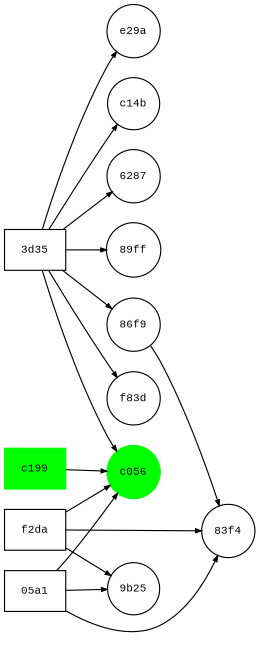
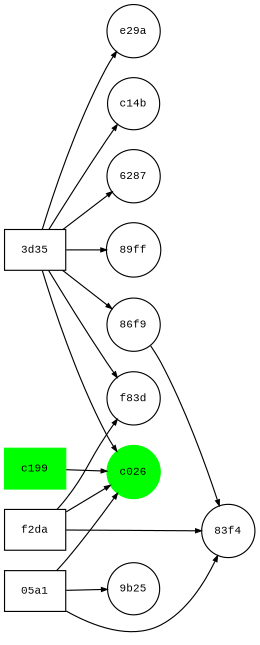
node "c056": label "c056" -> "c026"
edge "f2da" -> "9b25": now "f2da" -> "f83d"
